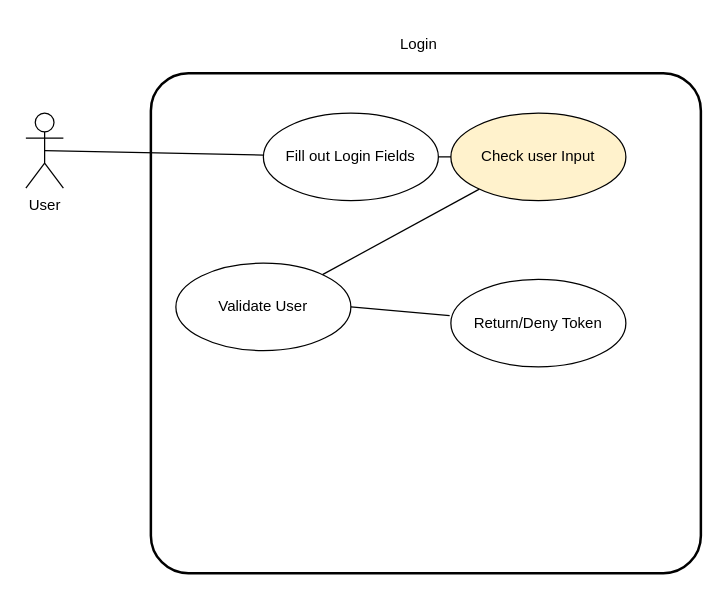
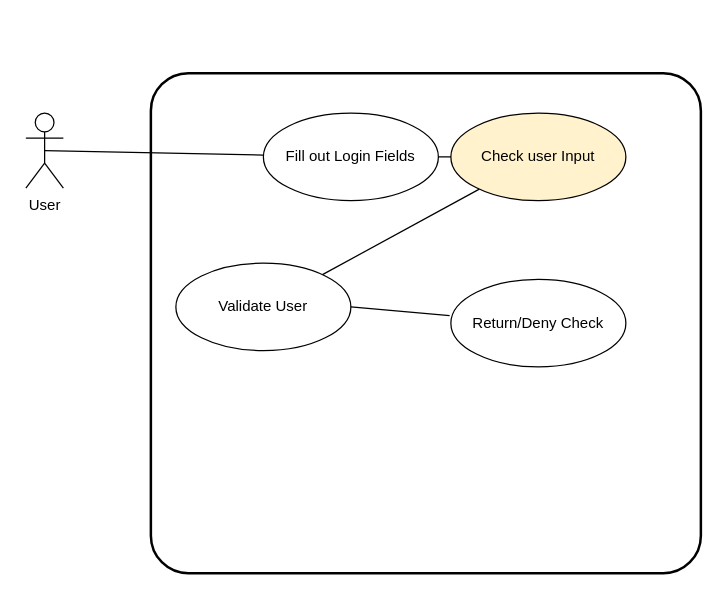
node "Login": removed
node "Return/Deny Token": label "Return/Deny Token" -> "Return/Deny Check"
